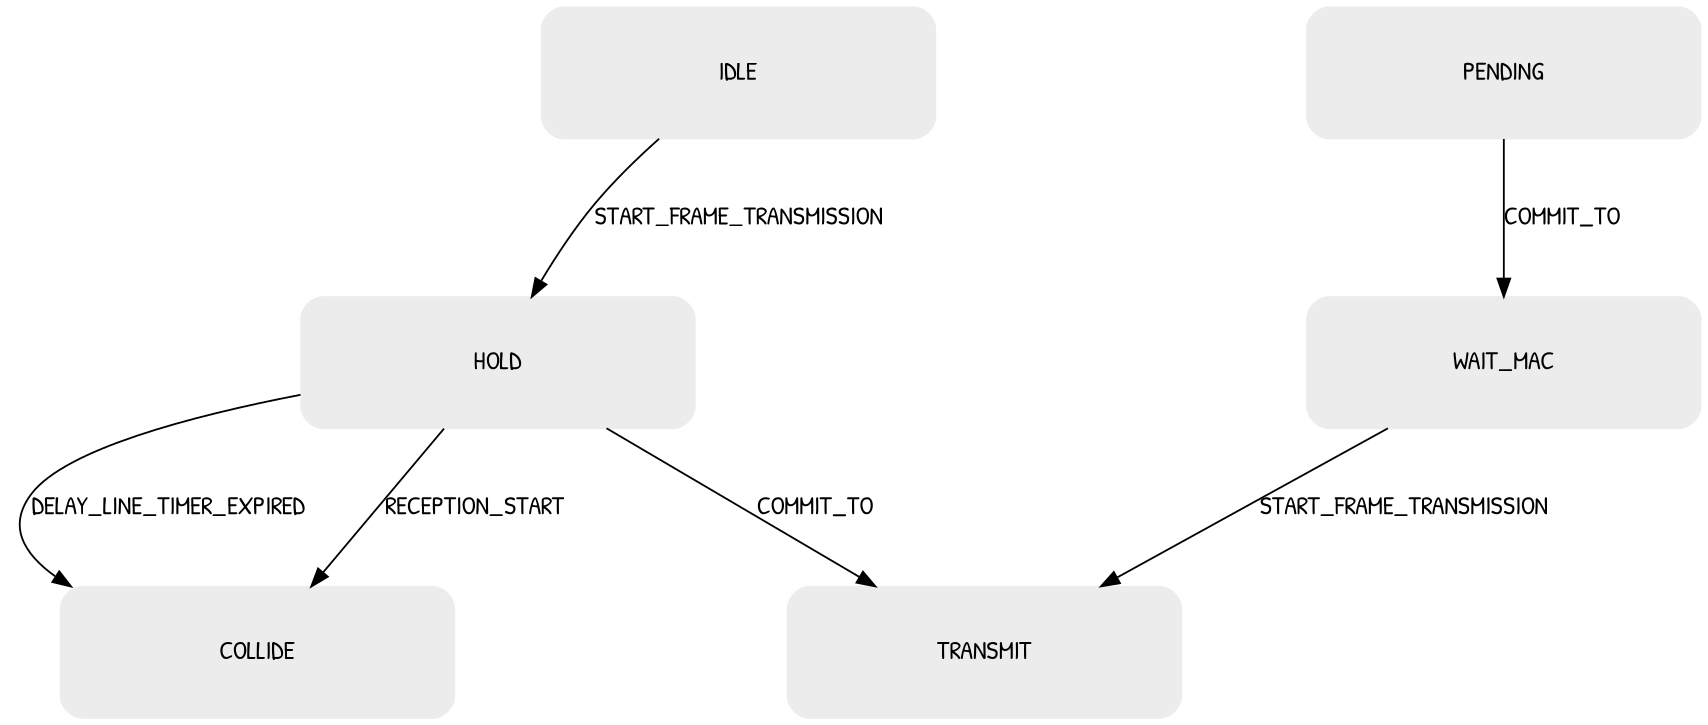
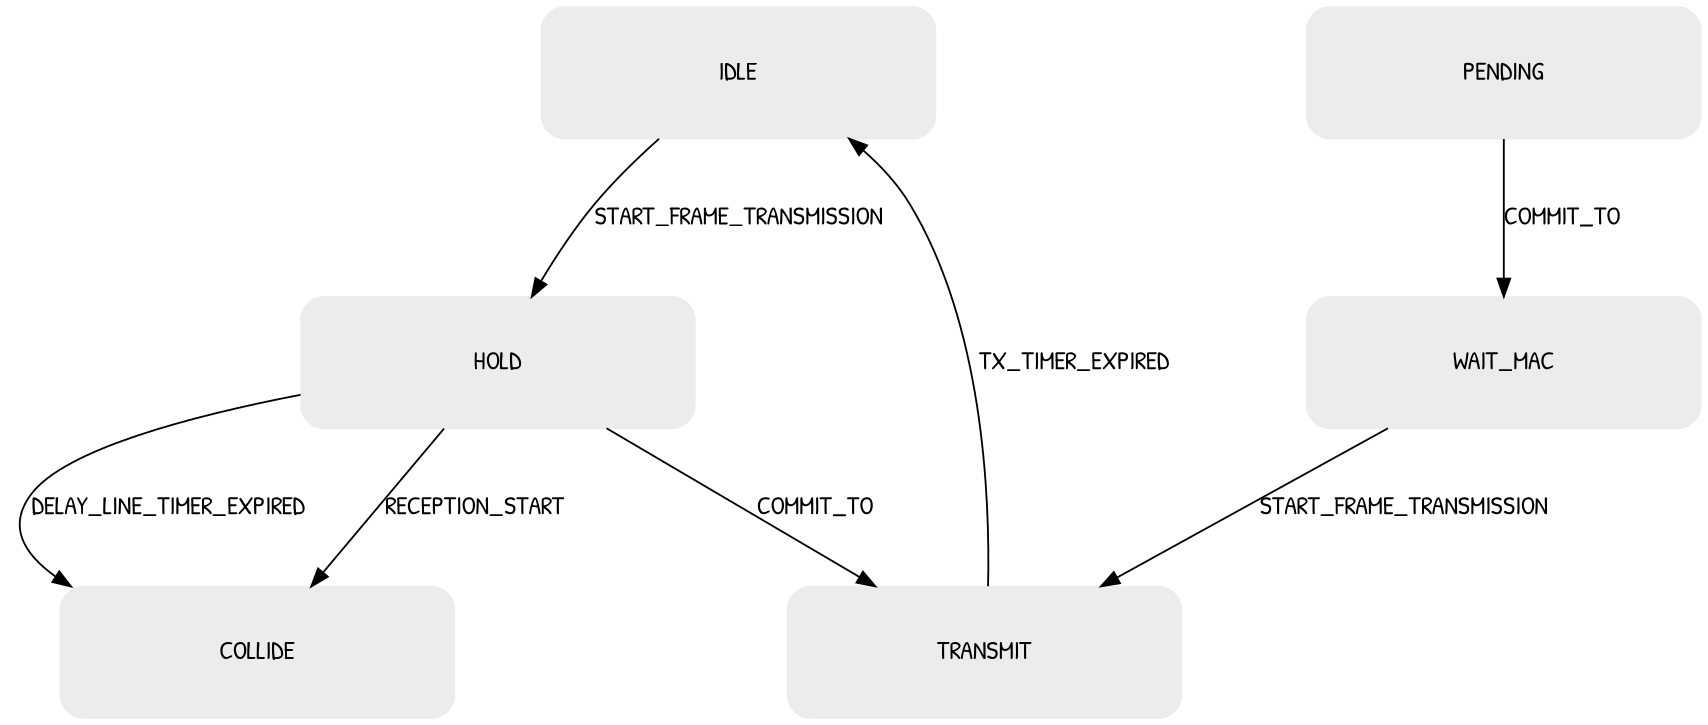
edge "TRANSMIT" -> "IDLE": added, label "TX_TIMER_EXPIRED"
